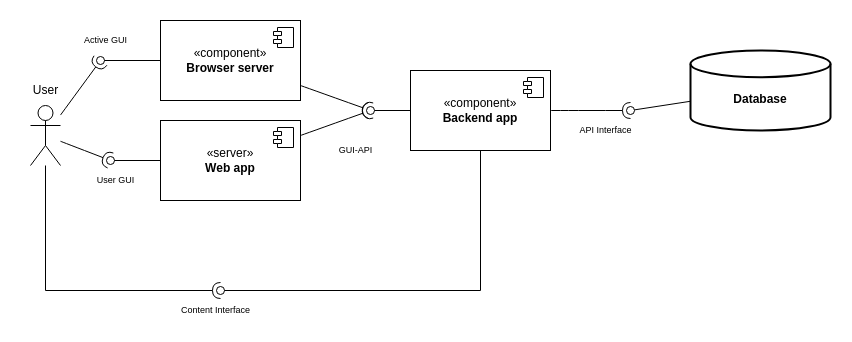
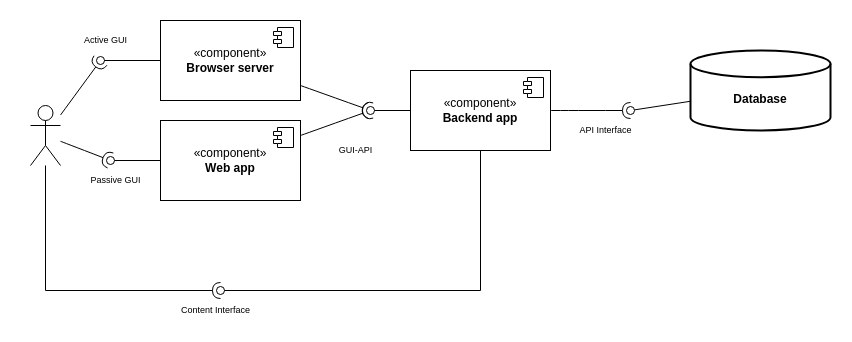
node "User": removed
node "«server» Web app": label "«server» Web app" -> "«component» Web app"
node "User GUI": label "User GUI" -> "Passive GUI"
